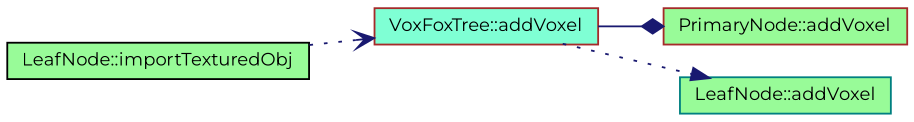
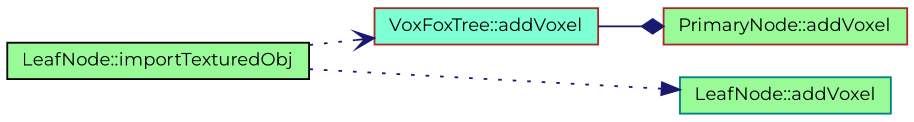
edge "VoxFoxTree::addVoxel" -> "LeafNode::addVoxel": now "LeafNode::importTexturedObj" -> "LeafNode::addVoxel"
